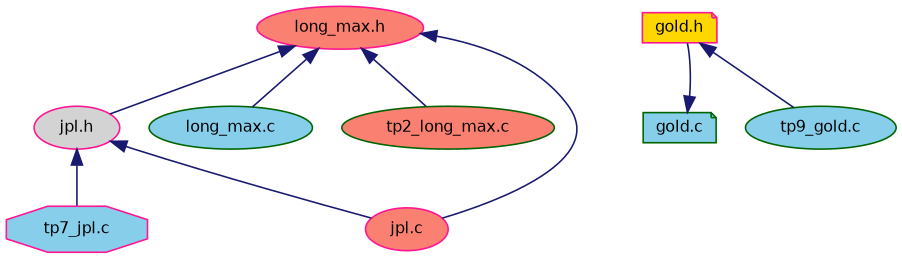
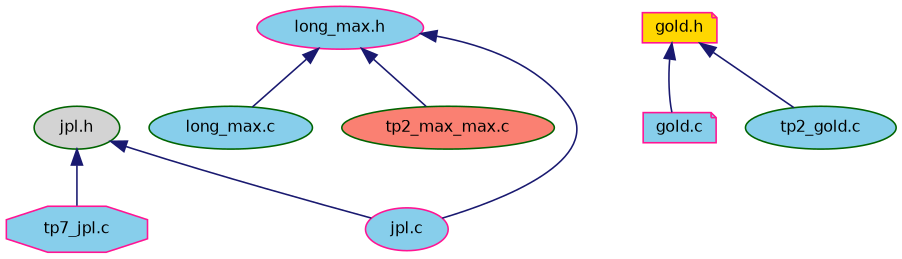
node "long_max.h": fillcolor salmon -> skyblue
edge "gold.h" -> "gold.c": reversed
edge "jpl.h" -> "long_max.h": removed
node "jpl.h": color deeppink -> darkgreen
node "tp2_long_max.c": label "tp2_long_max.c" -> "tp2_max_max.c"
node "gold.c": color darkgreen -> deeppink
node "tp9_gold.c": label "tp9_gold.c" -> "tp2_gold.c"
node "jpl.c": fillcolor salmon -> skyblue
